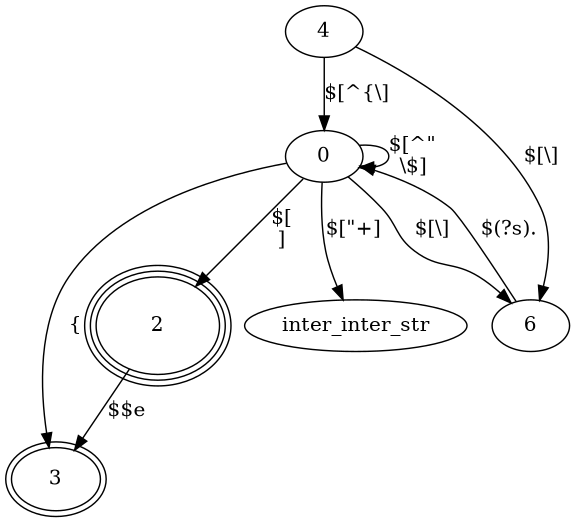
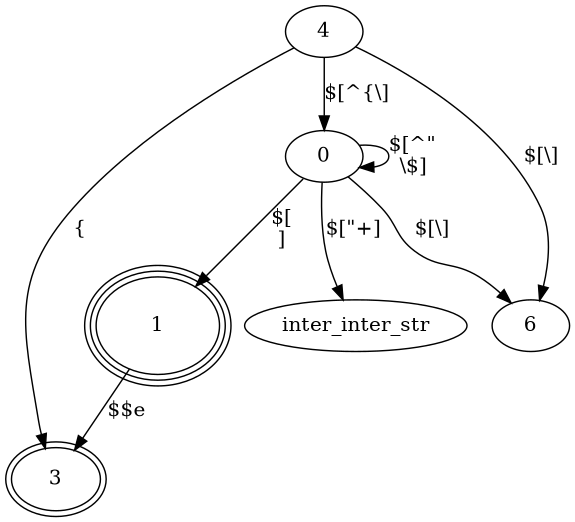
edge "6" -> "0": removed, label "$(?s)."
edge "0" -> "3": now "4" -> "3"
node "2": label "2" -> "1"
